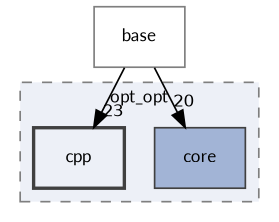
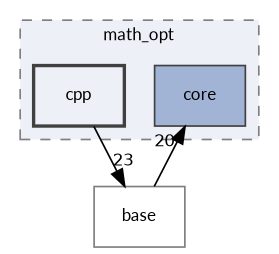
edge "base" -> "cpp": reversed
cluster "opt_opt": label "opt_opt" -> "math_opt"
